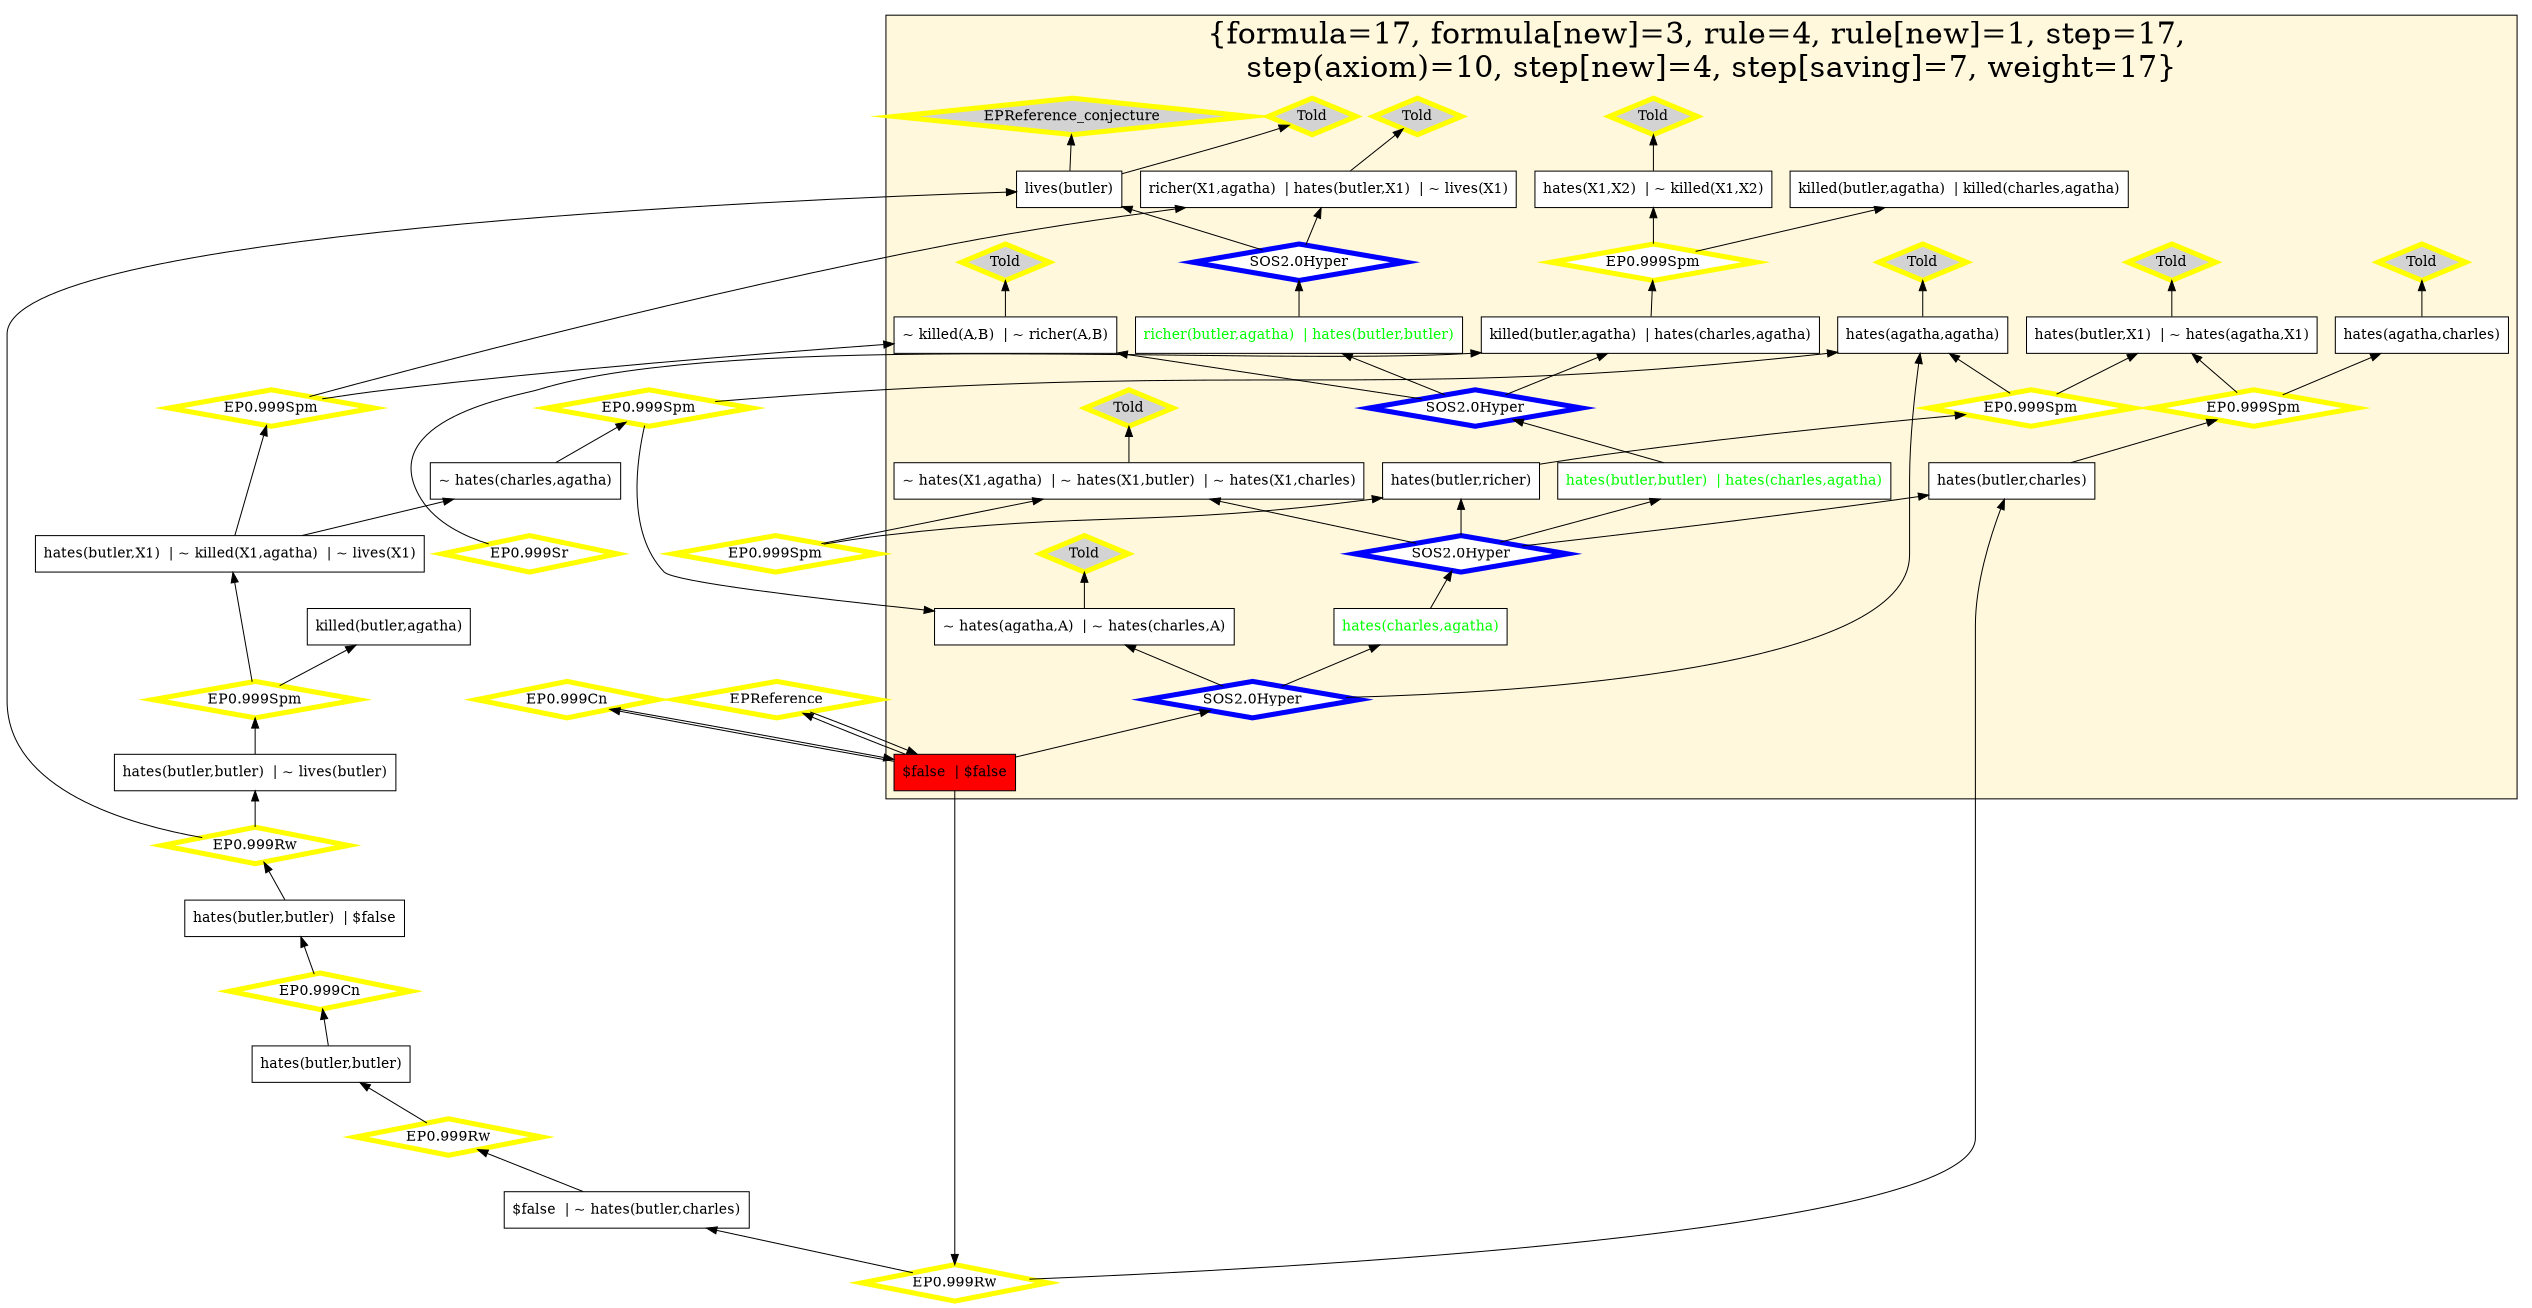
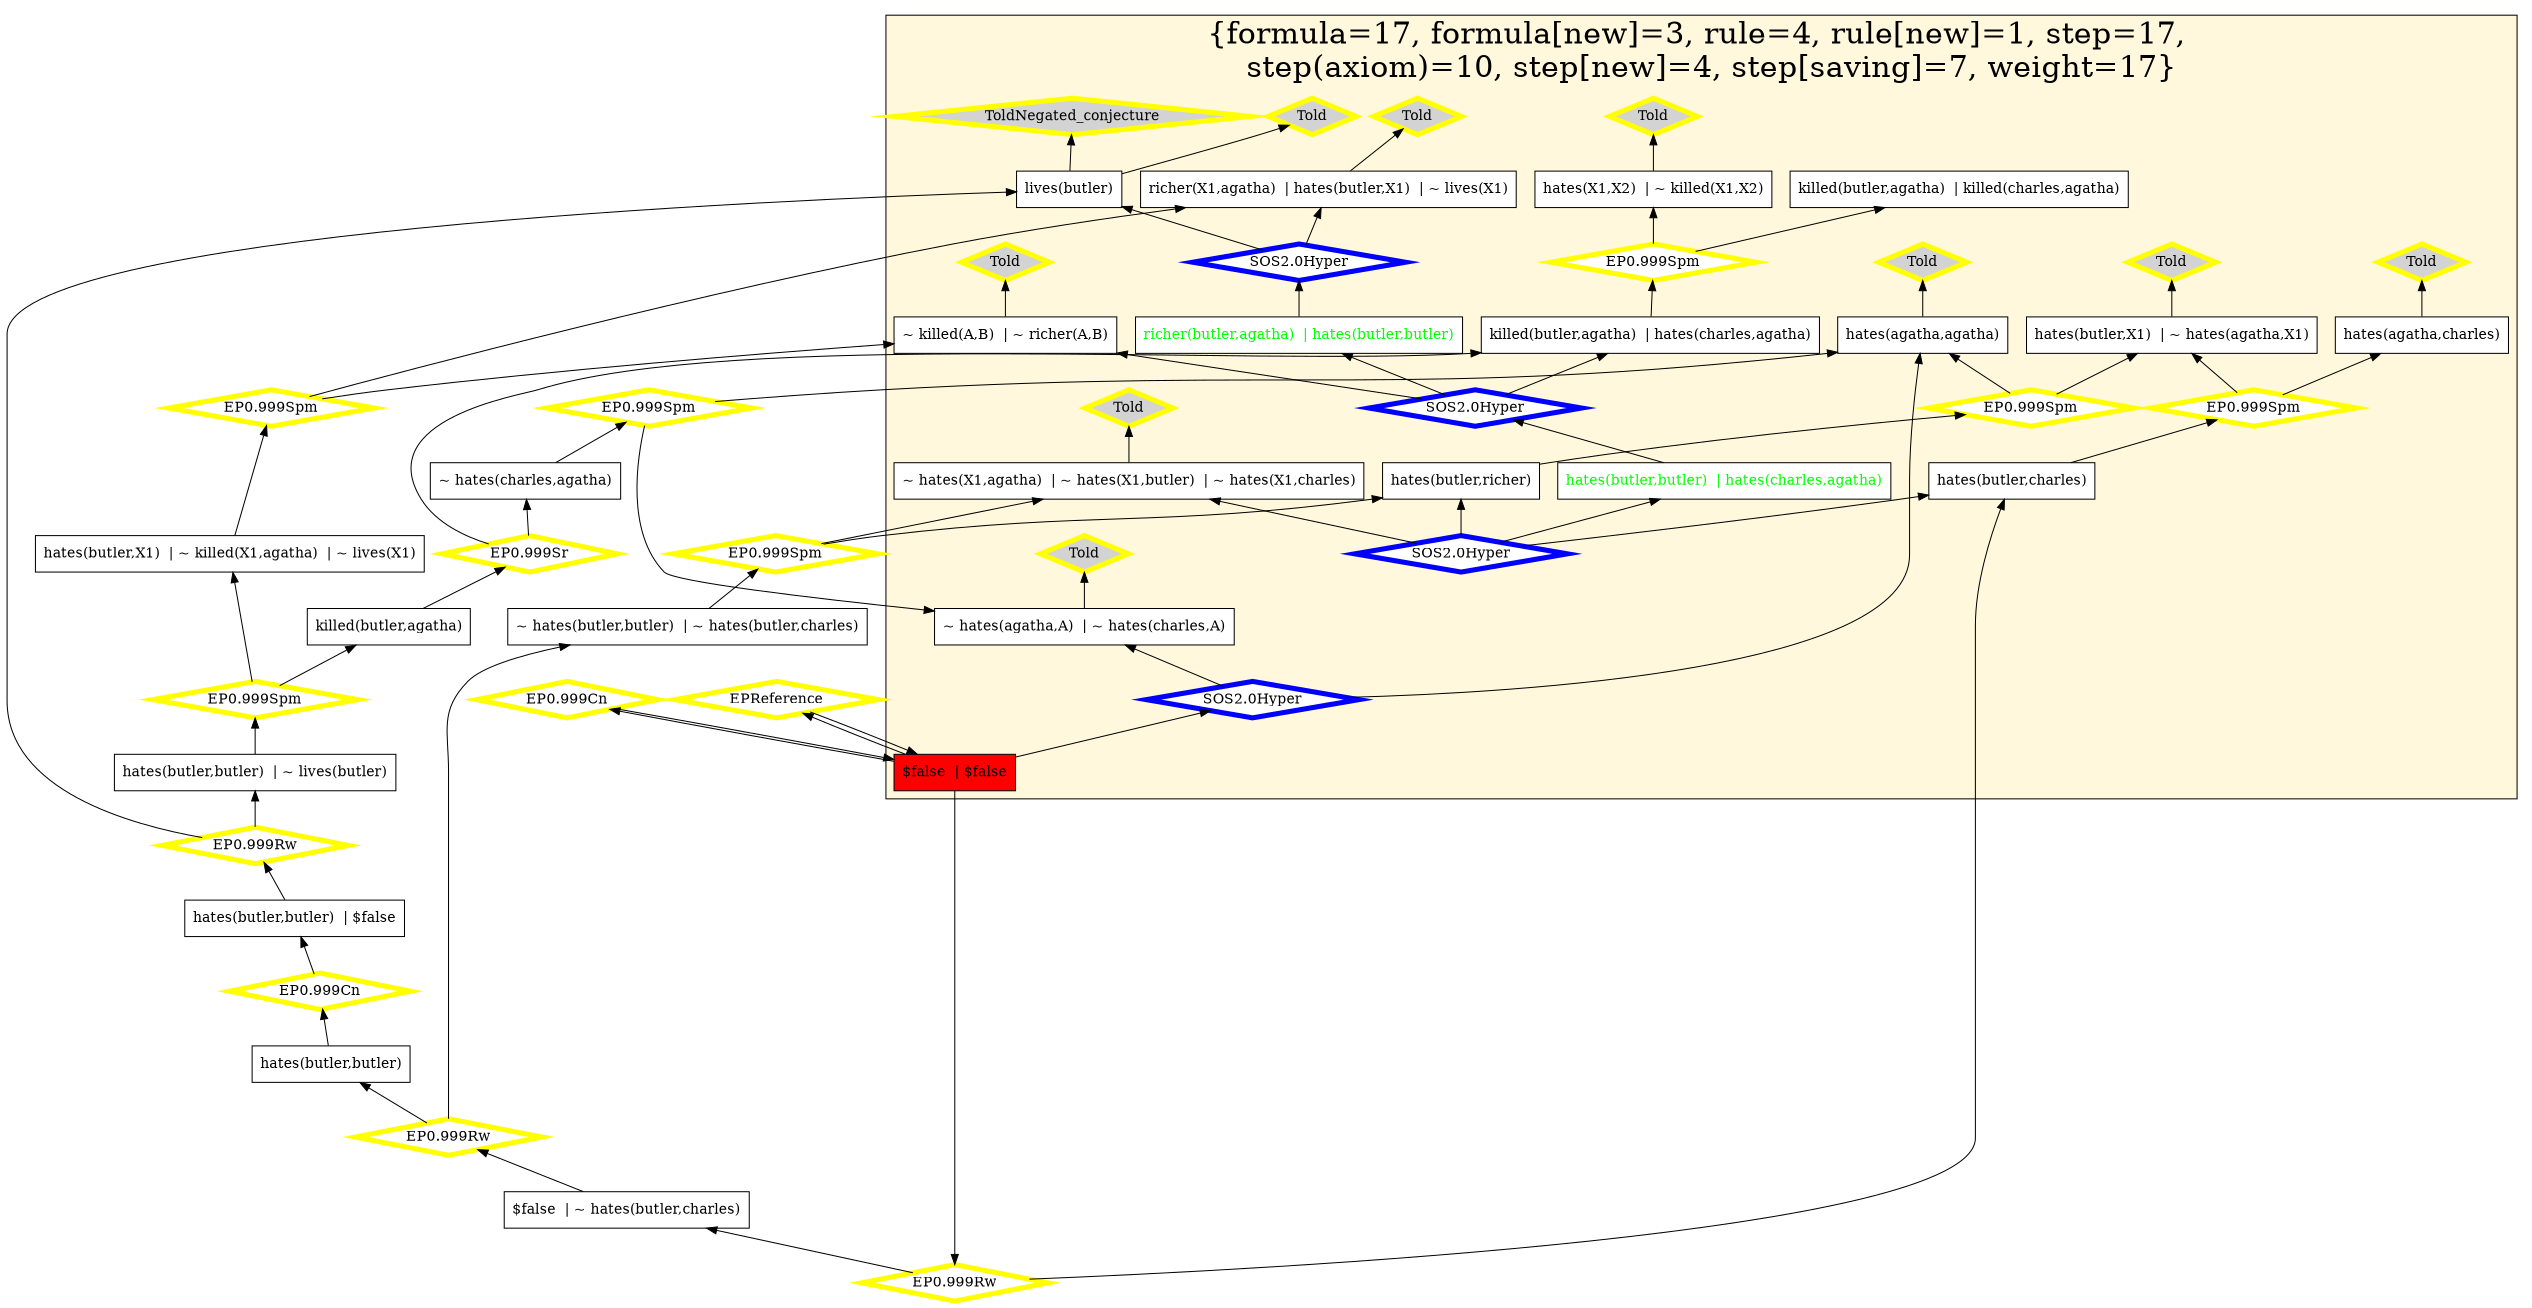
node "EPReference_conjecture": label "EPReference_conjecture" -> "ToldNegated_conjecture"
edge "hates(butler,X1)  | ~ killed(X1,agatha)  | ~ lives(X1)" -> "~ hates(charles,agatha)": now "EP0.999Sr" -> "~ hates(charles,agatha)"
edge "killed(butler,agatha)" -> "EP0.999Sr": added
node "~ hates(butler,butler)  | ~ hates(butler,charles)": added
node "hates(charles,agatha)": removed
